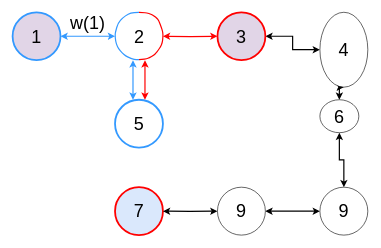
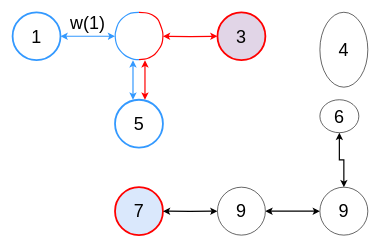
node "1": fillcolor #e1d5e7 -> #ffffff
node "2": removed
edge "3" -- "4": removed
edge "4" -- "6": removed
